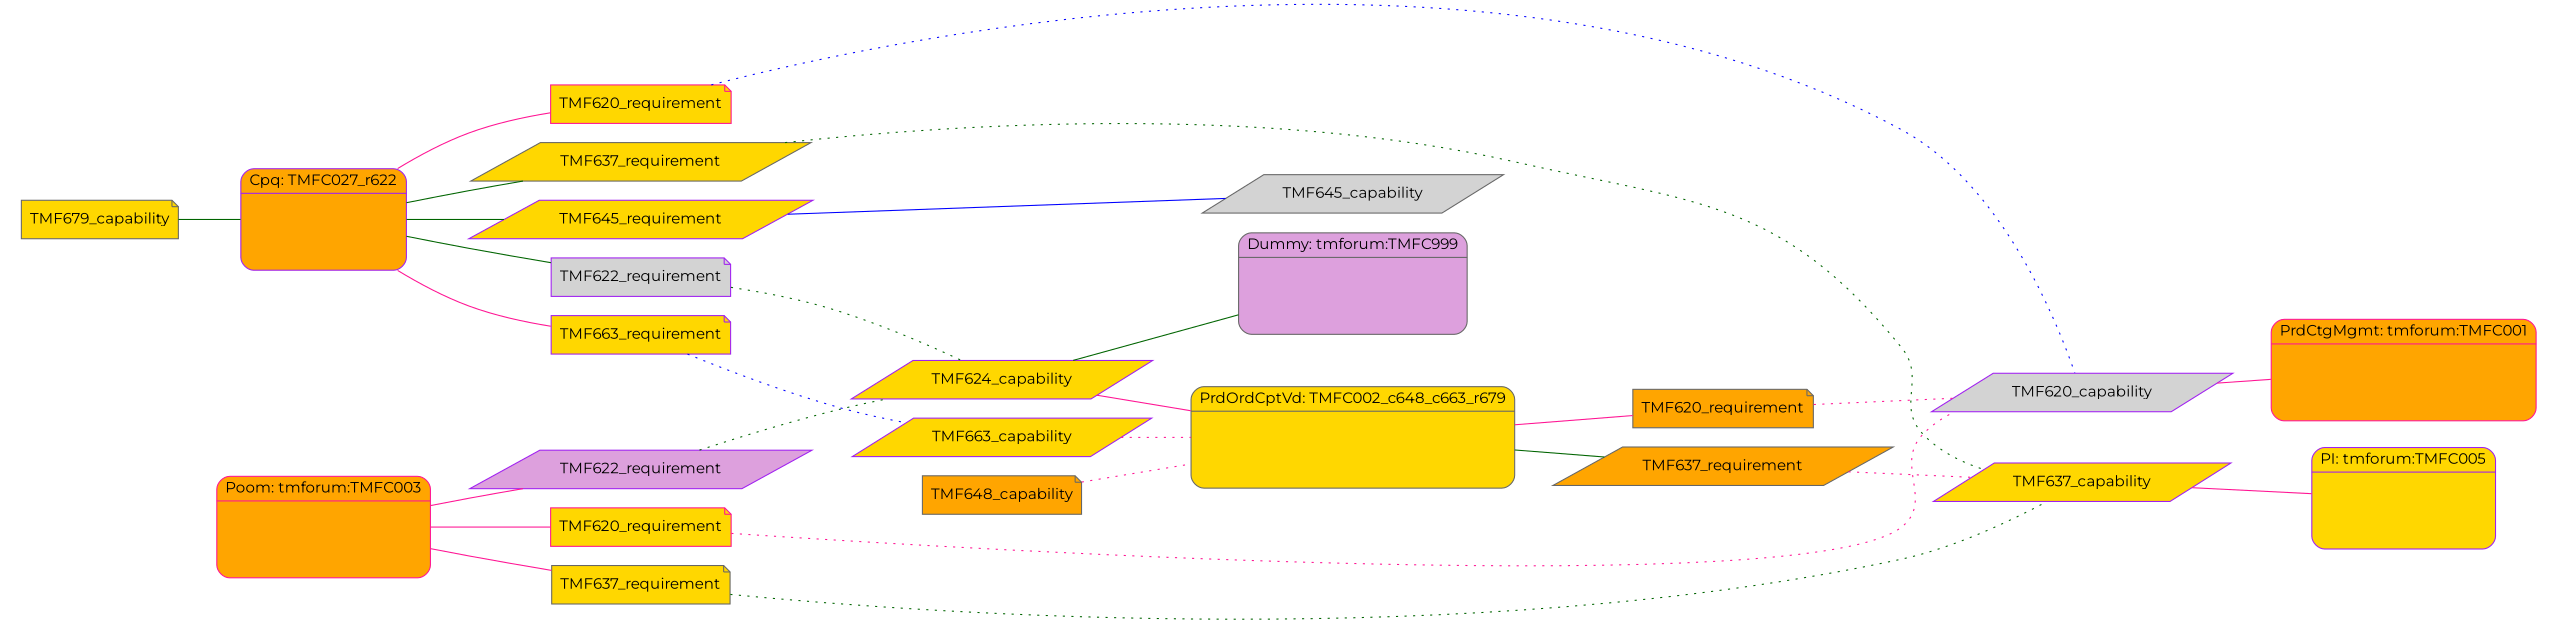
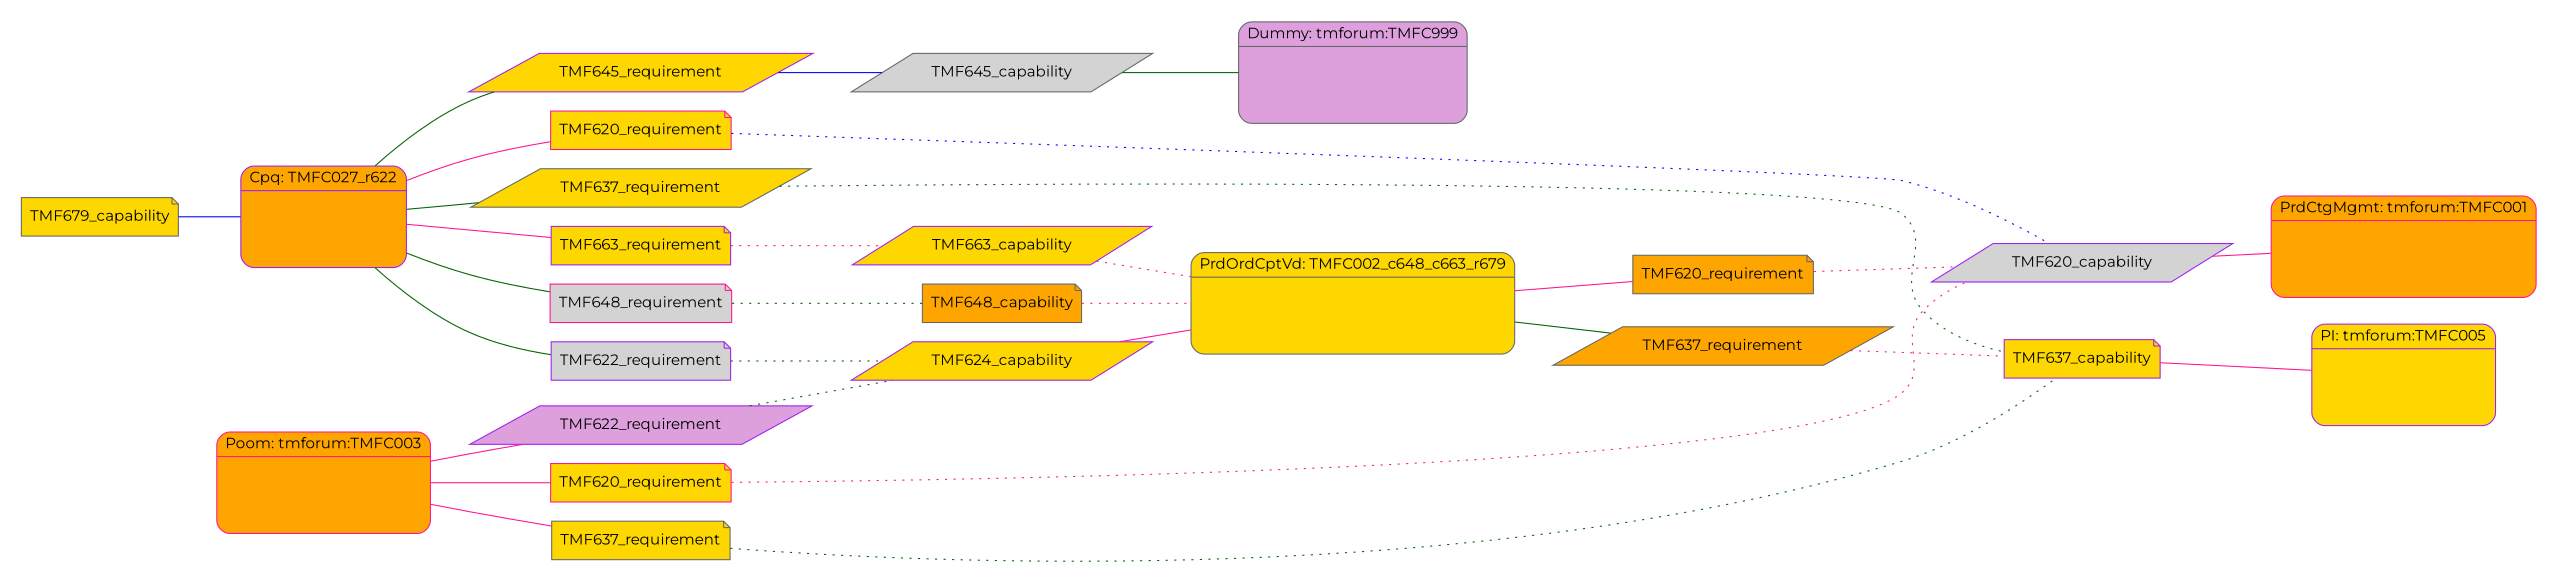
edge "TMF679_capability" -- "Cpq: TMFC027_r622": color darkgreen -> blue
node "TMF648_requirement": added
edge "Dummy: tmforum:TMFC999" -- "TMF624_capability": now "Dummy: tmforum:TMFC999" -- "TMF645_capability"
edge "TMF663_requirement" -- "TMF663_capability": color blue -> deeppink
node "TMF637_capability": shape parallelogram -> note
